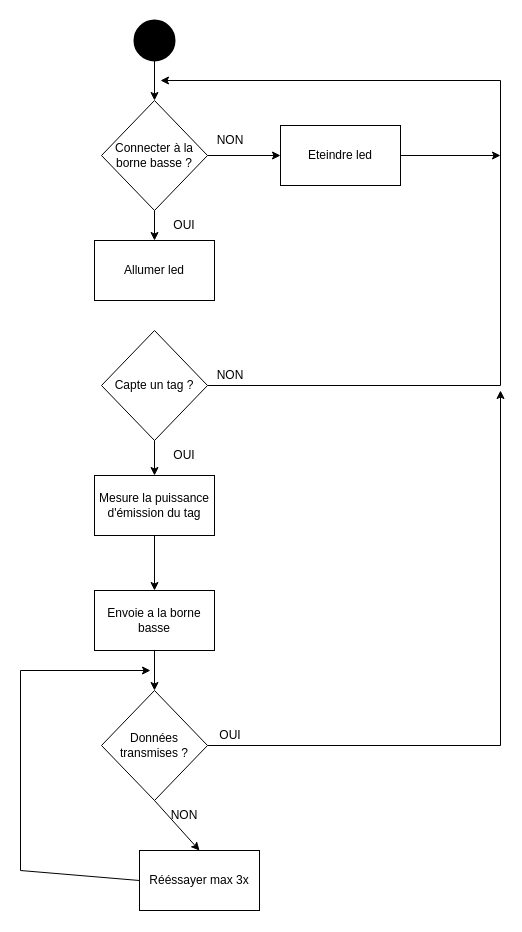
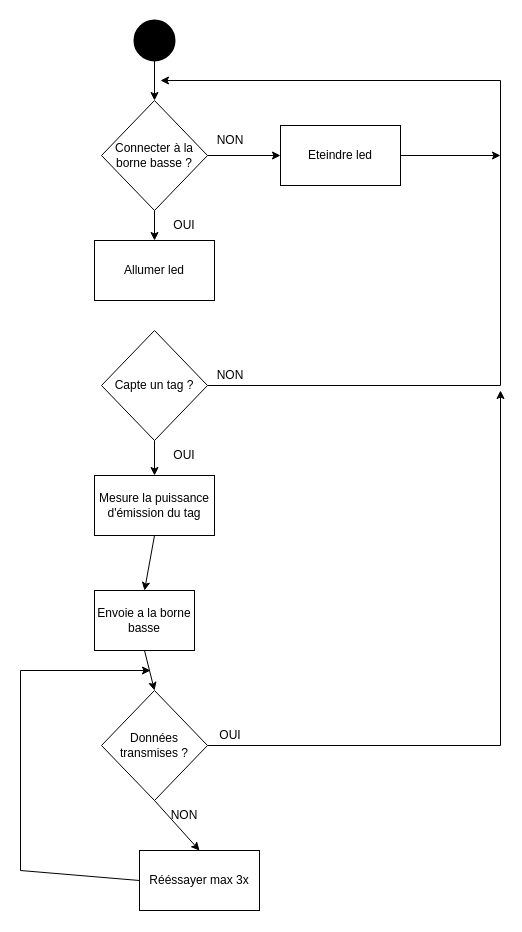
node "Envoie a la borne basse": size 120x60 -> 100x60
